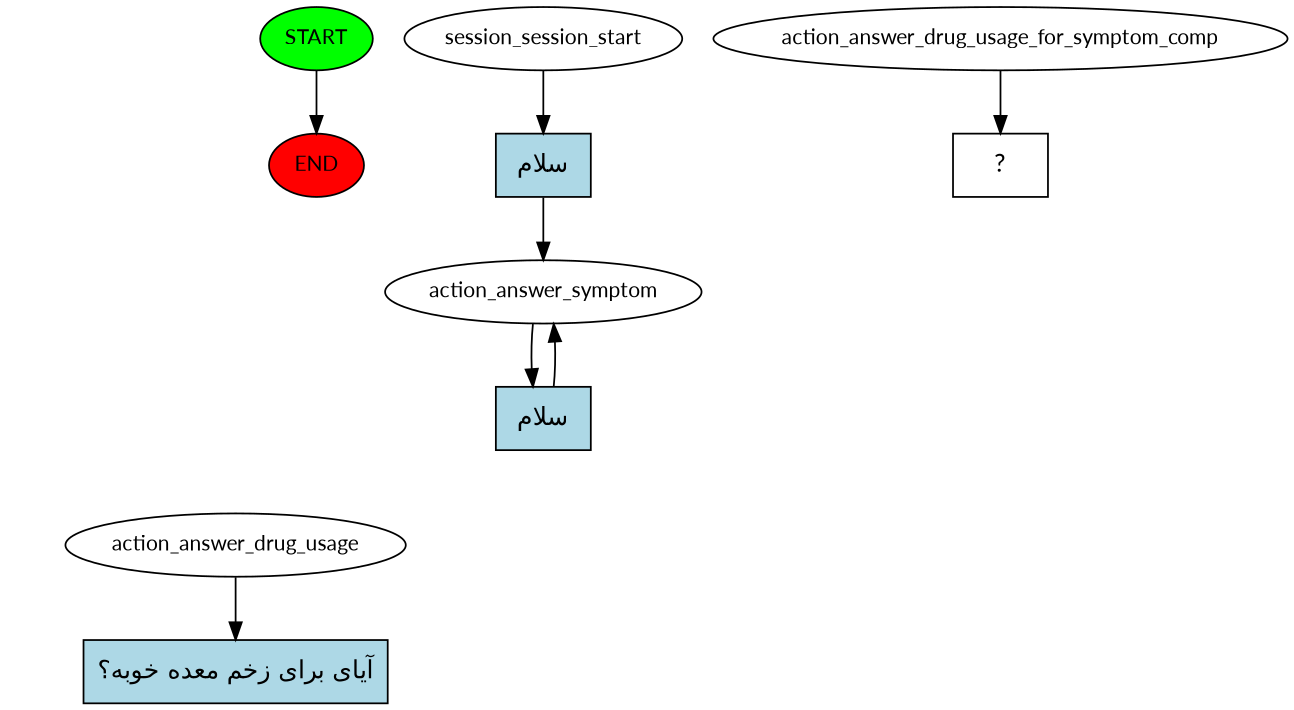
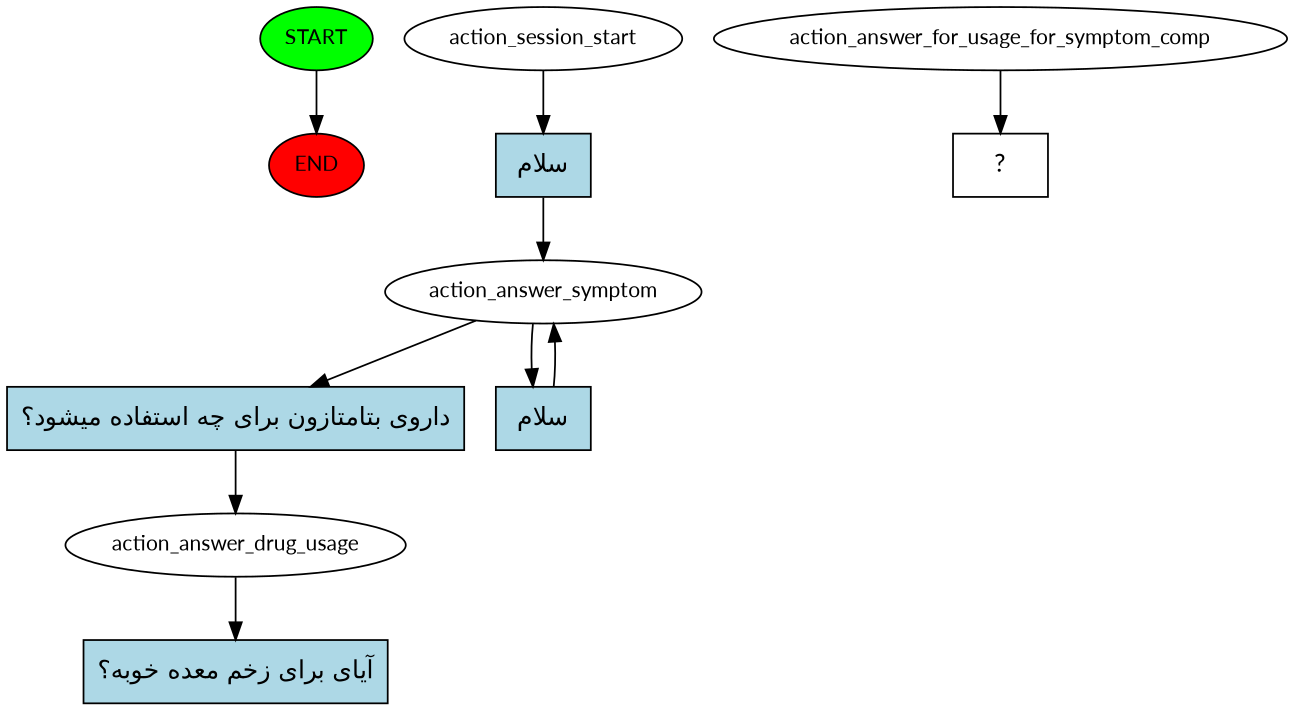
node "session_session_start": label "session_session_start" -> "action_session_start"
node "action_answer_drug_usage_for_symptom_comp": label "action_answer_drug_usage_for_symptom_comp" -> "action_answer_for_usage_for_symptom_comp"
node "داروی بتامتازون برای چه استفاده میشود؟": added
